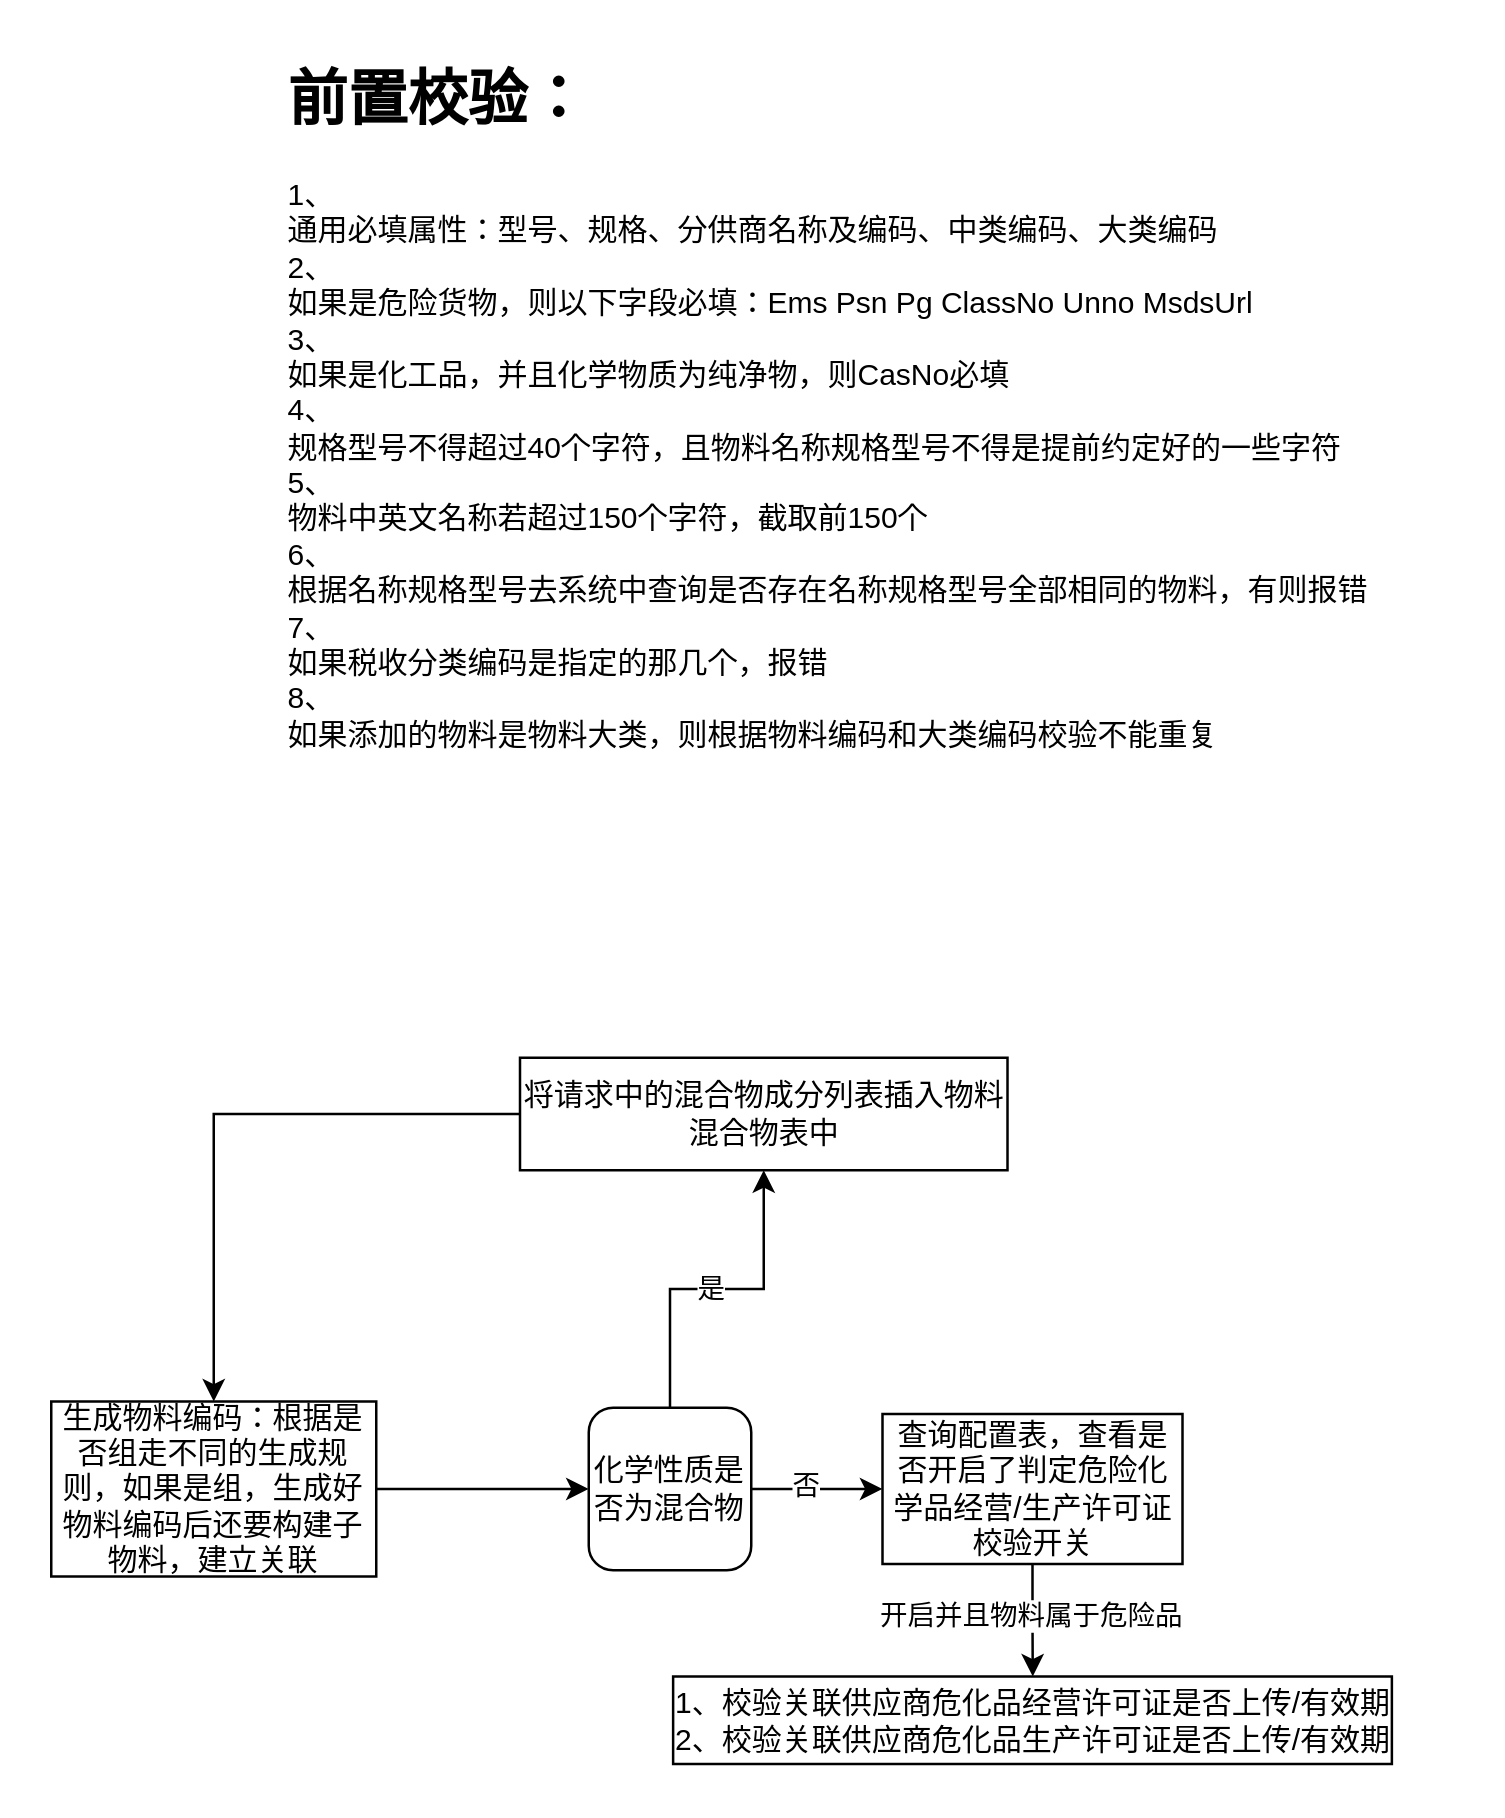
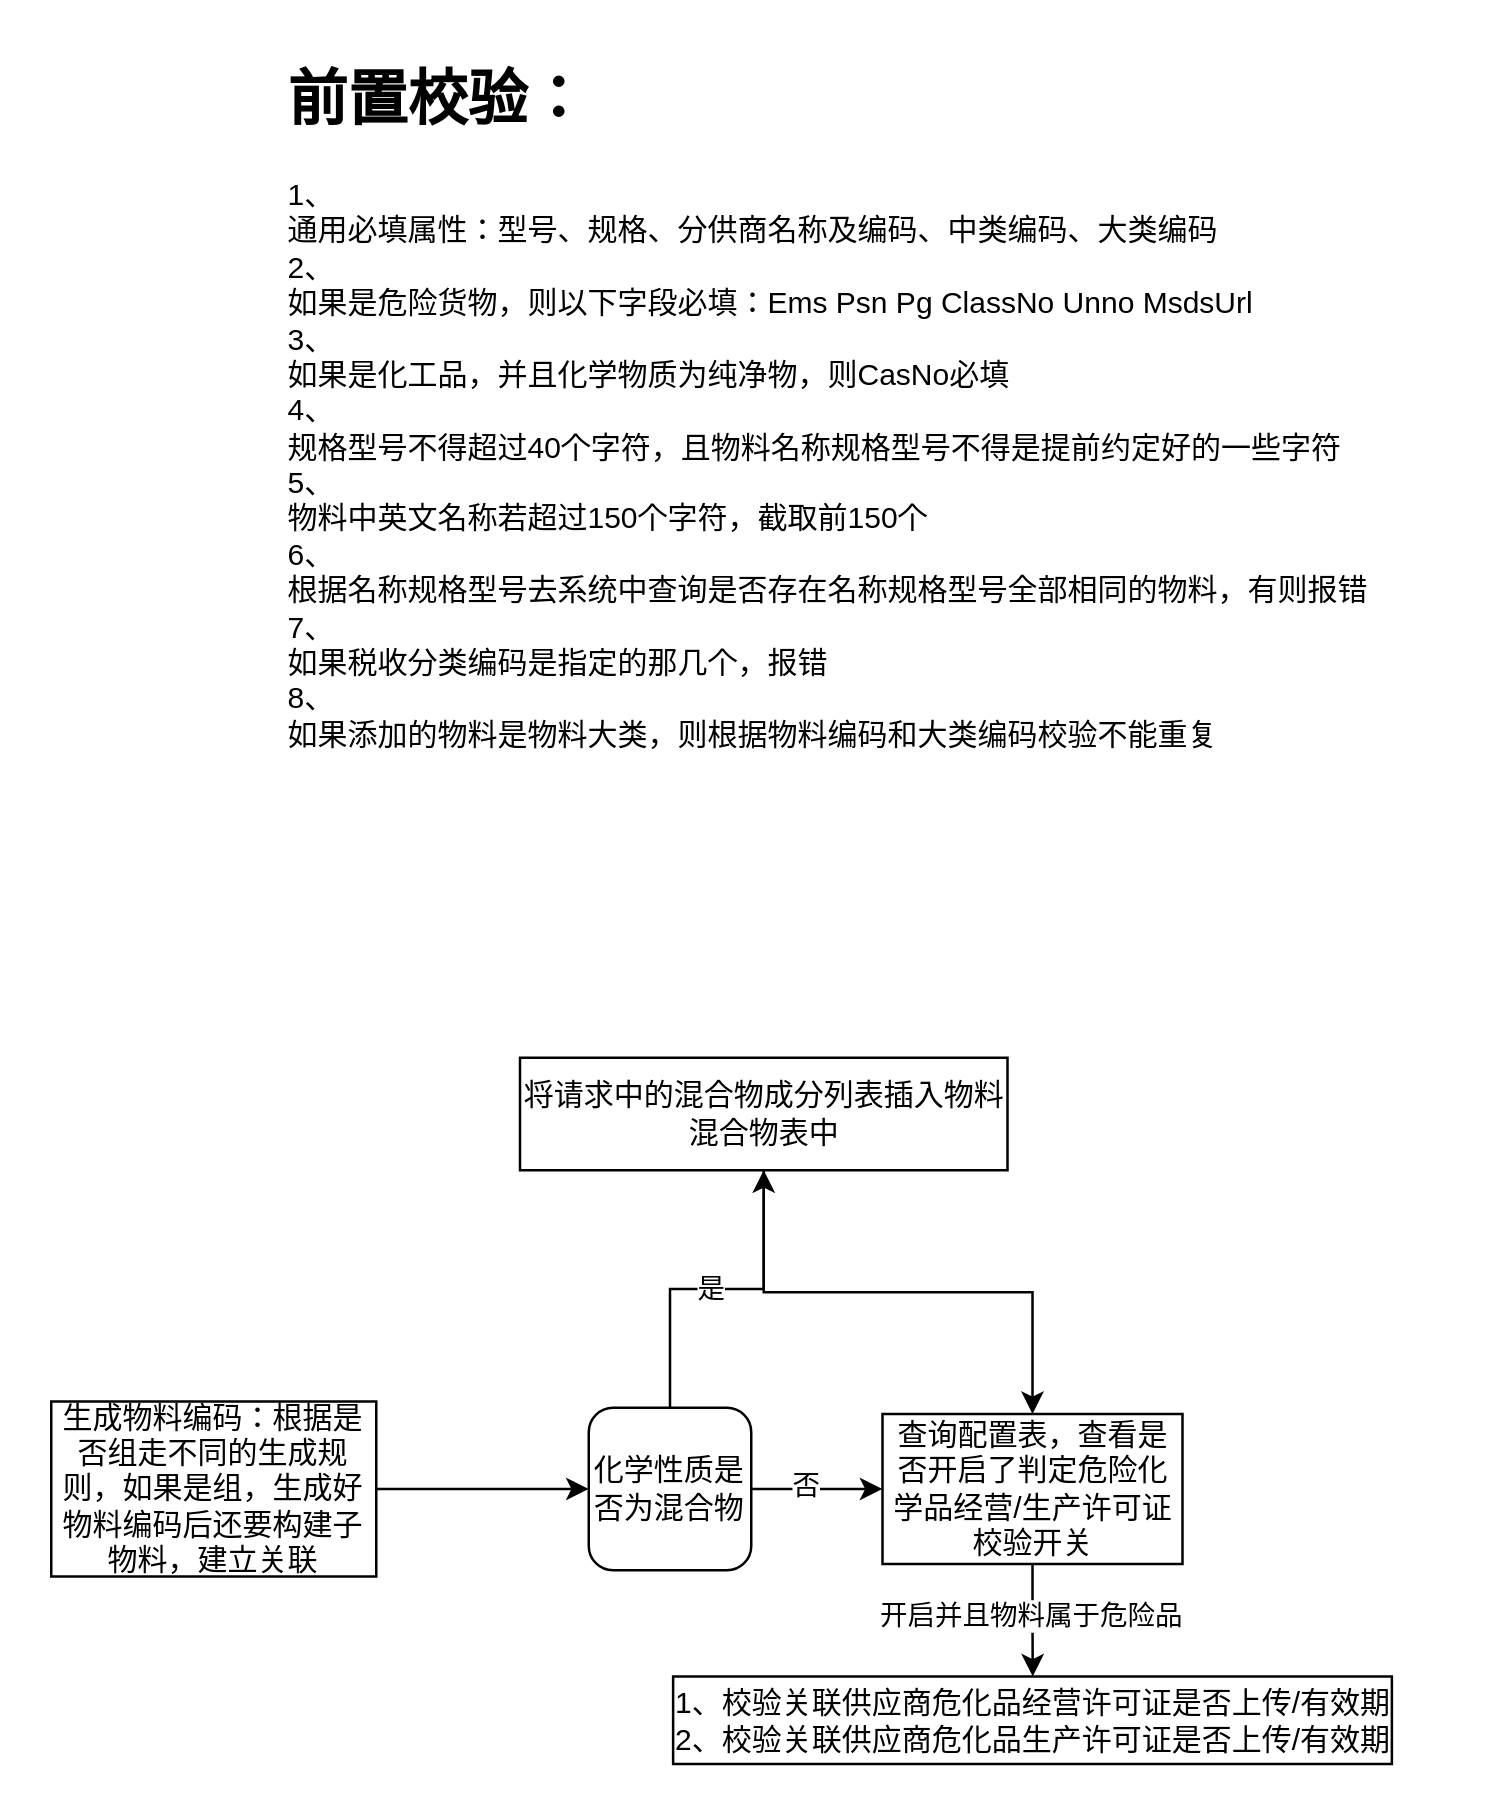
edge "将请求中的混合物成分列表插入物料混合物表中" -> "生成物料编码：根据是否组走不同的生成规则，如果是组，生成好物料编码后还要构建子物料，建立关联": now "将请求中的混合物成分列表插入物料混合物表中" -> "查询配置表，查看是否开启了判定危险化学品经营/生产许可证校验开关"
